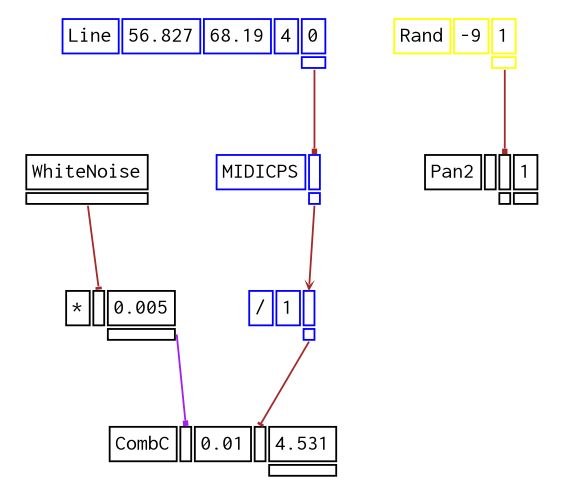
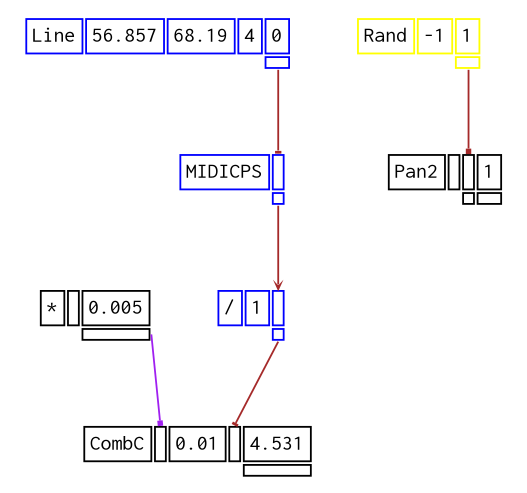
node "Line": text "56.827" -> "56.857"
node "Rand": text "-9" -> "-1"
edge "Line" -> "MIDICPS": arrowhead box -> tee
node "WhiteNoise": removed
